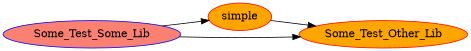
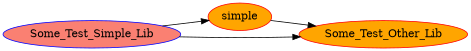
node "Some_Test_Some_Lib": label "Some_Test_Some_Lib" -> "Some_Test_Simple_Lib"
